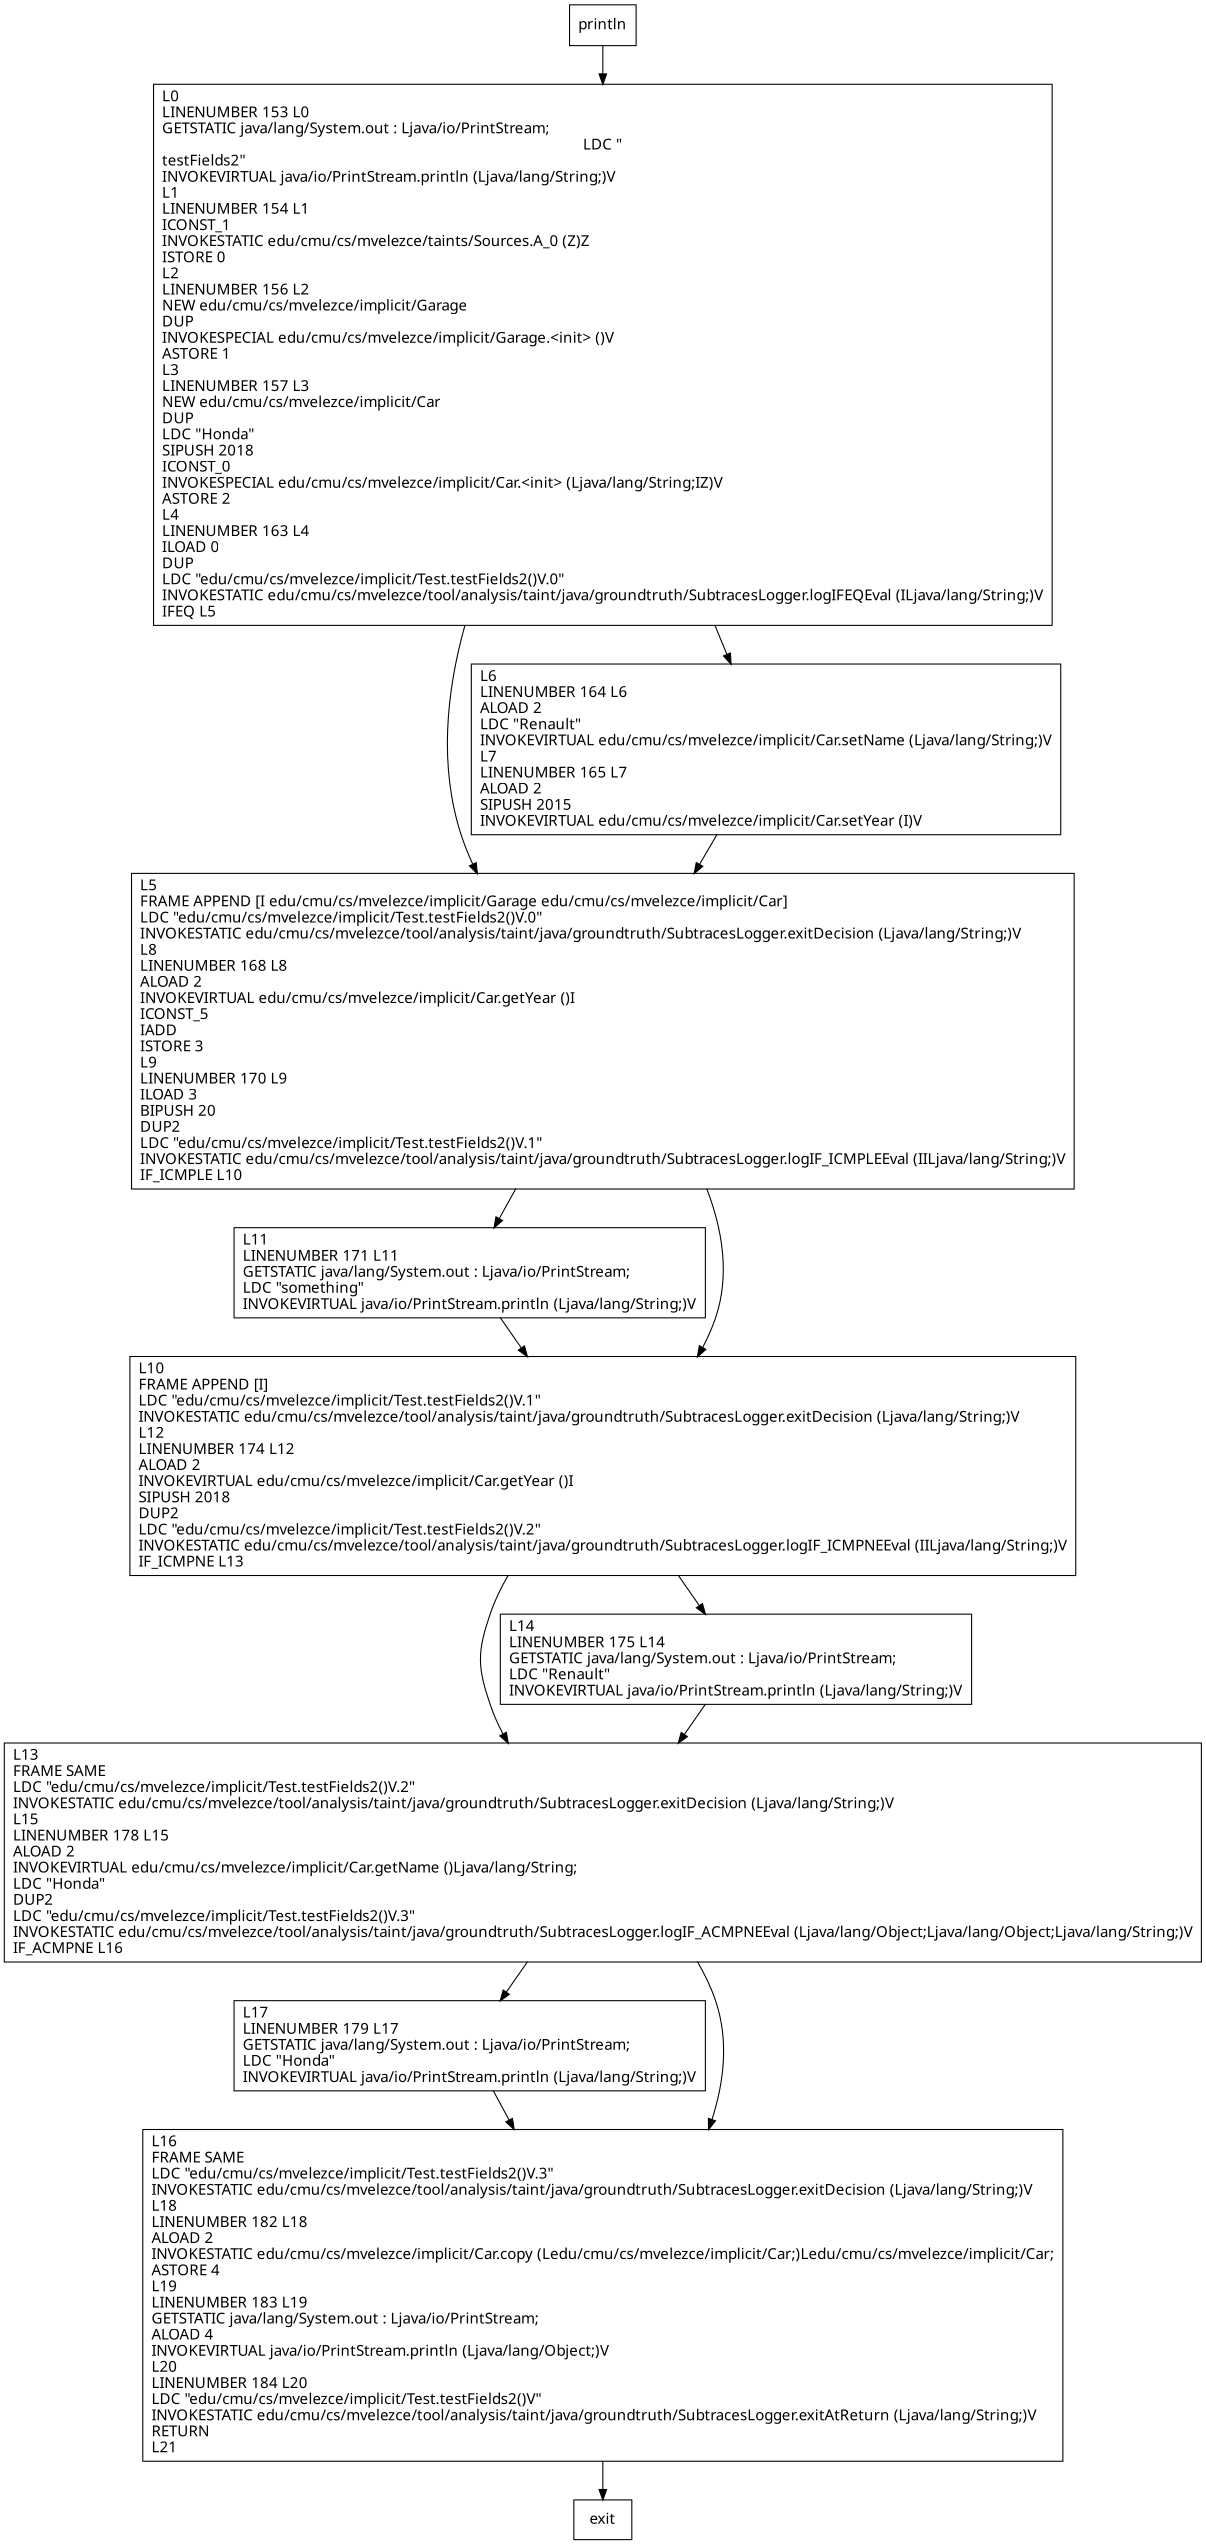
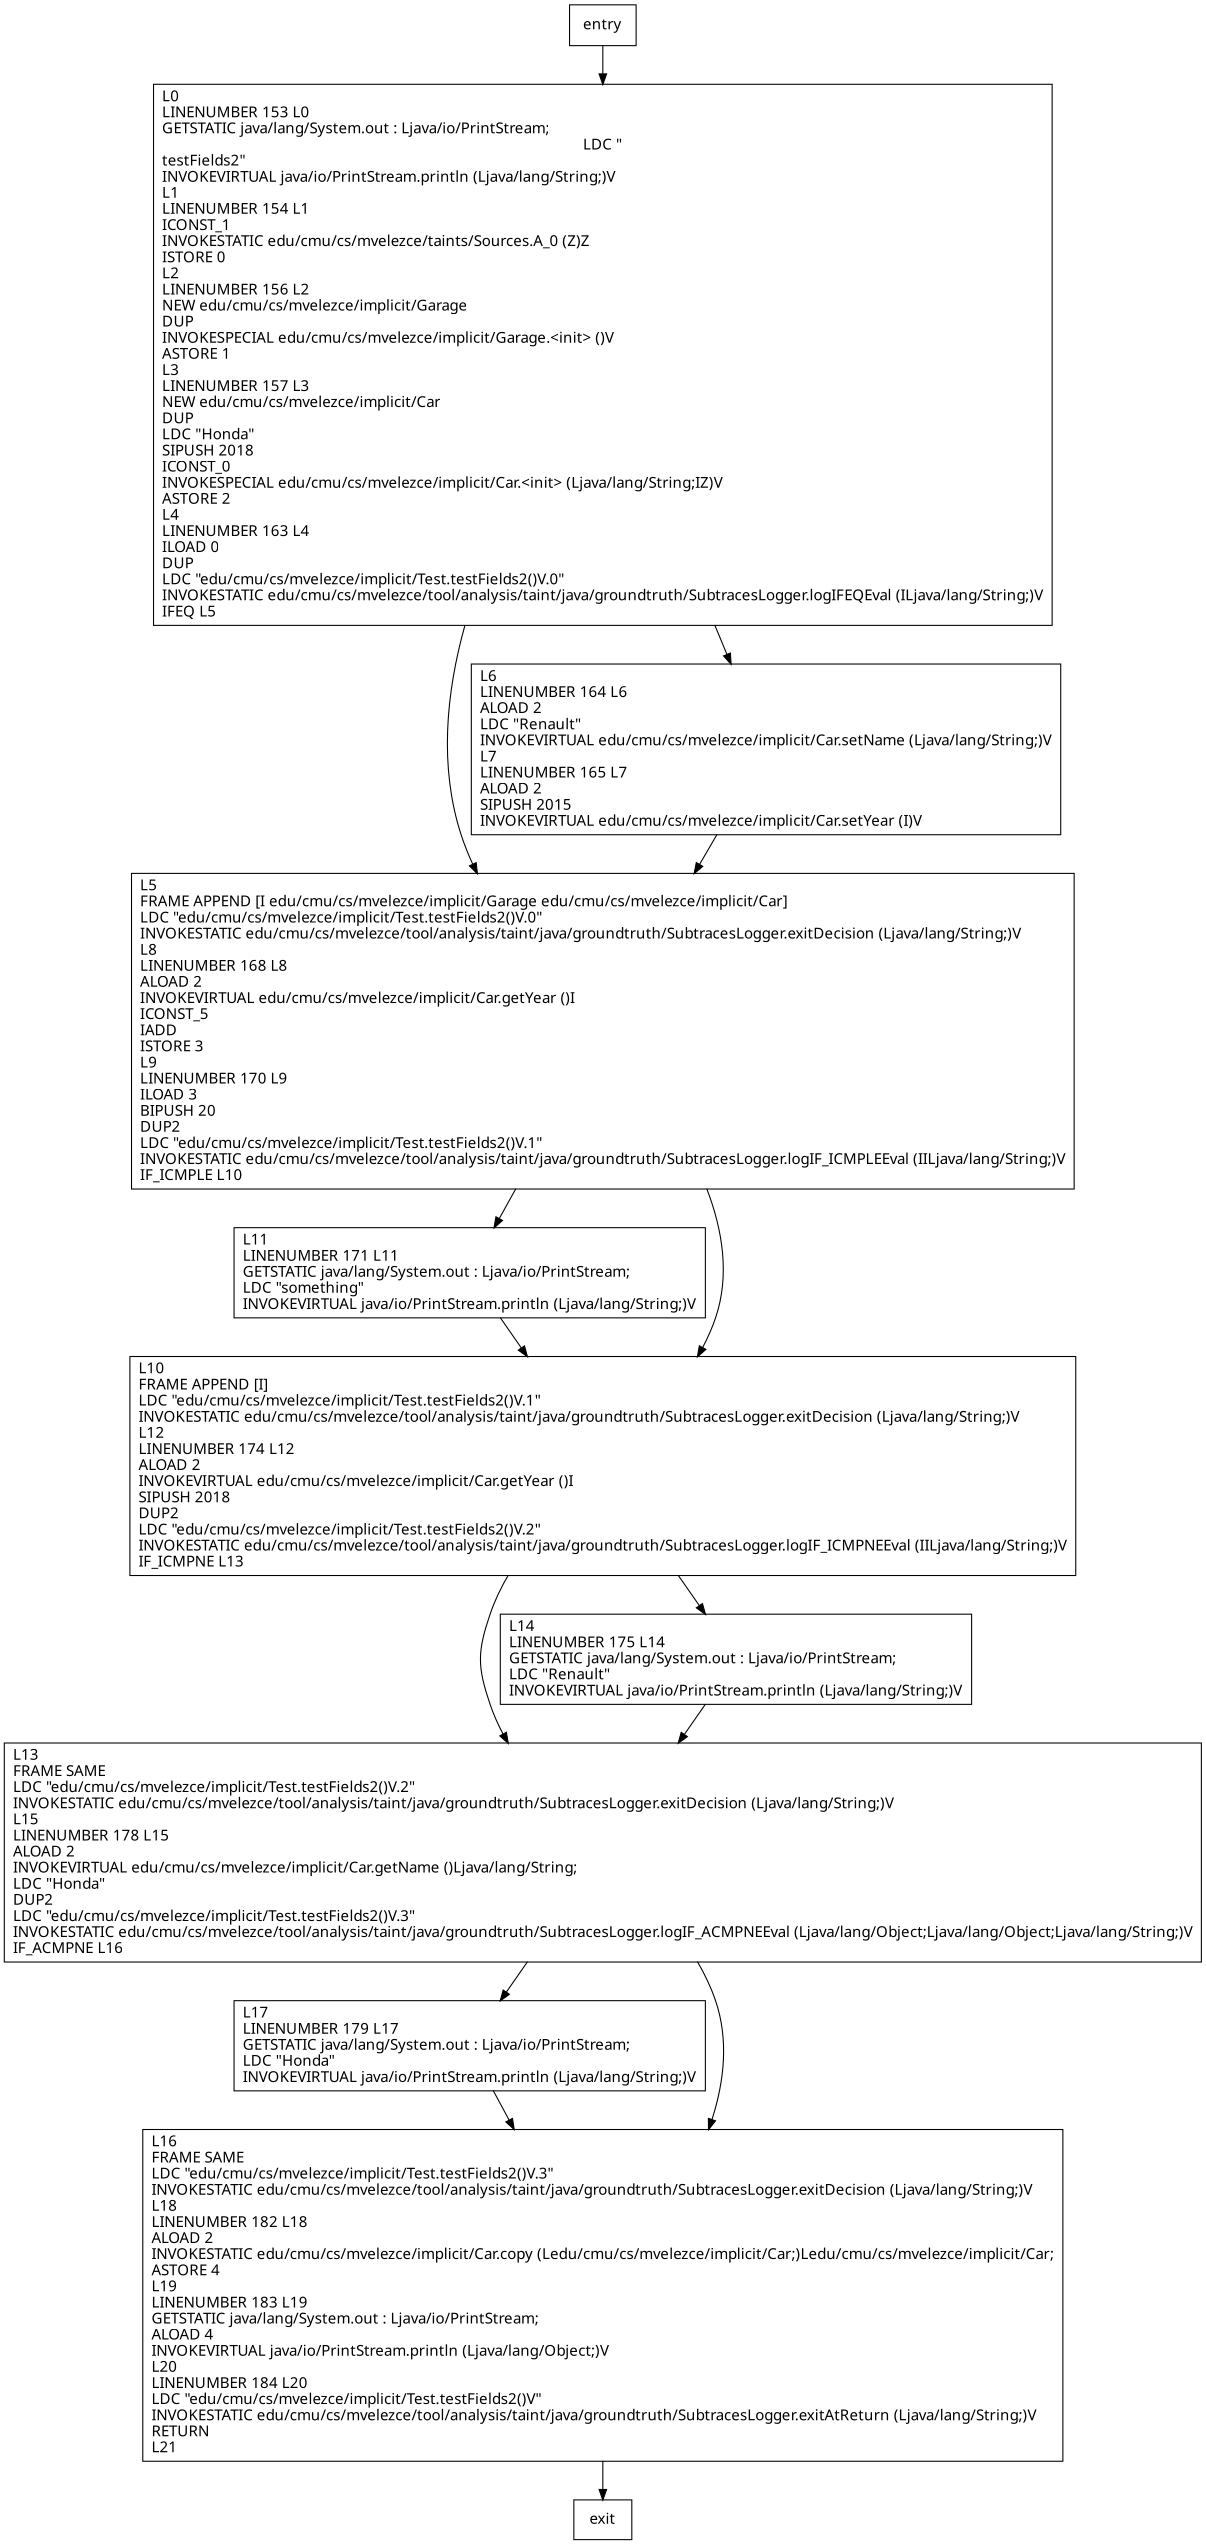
node "println": label "println" -> "entry"
